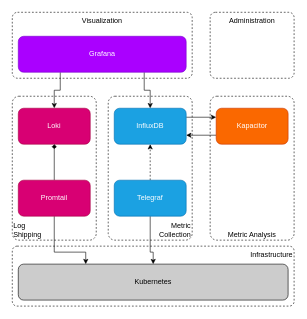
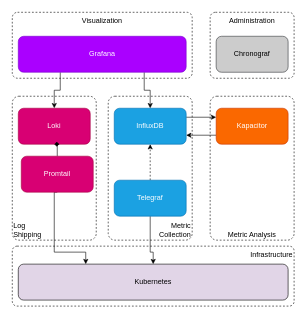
node "Chronograf": added
node "Promtail": moved (54, 198) -> (57, 174)
node "Kubernetes": fillcolor #cccccc -> #e1d5e7
